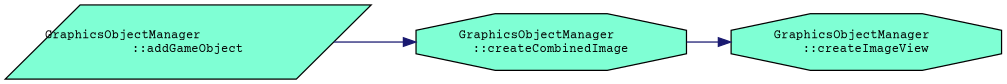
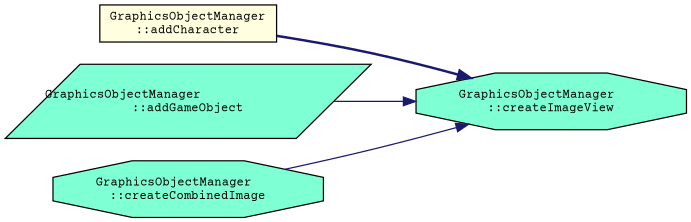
node "GraphicsObjectManager ::addCharacter": added
edge "GraphicsObjectManager ::addGameObject" -> "GraphicsObjectManager ::createCombinedImage": now "GraphicsObjectManager ::addGameObject" -> "GraphicsObjectManager ::createImageView"
